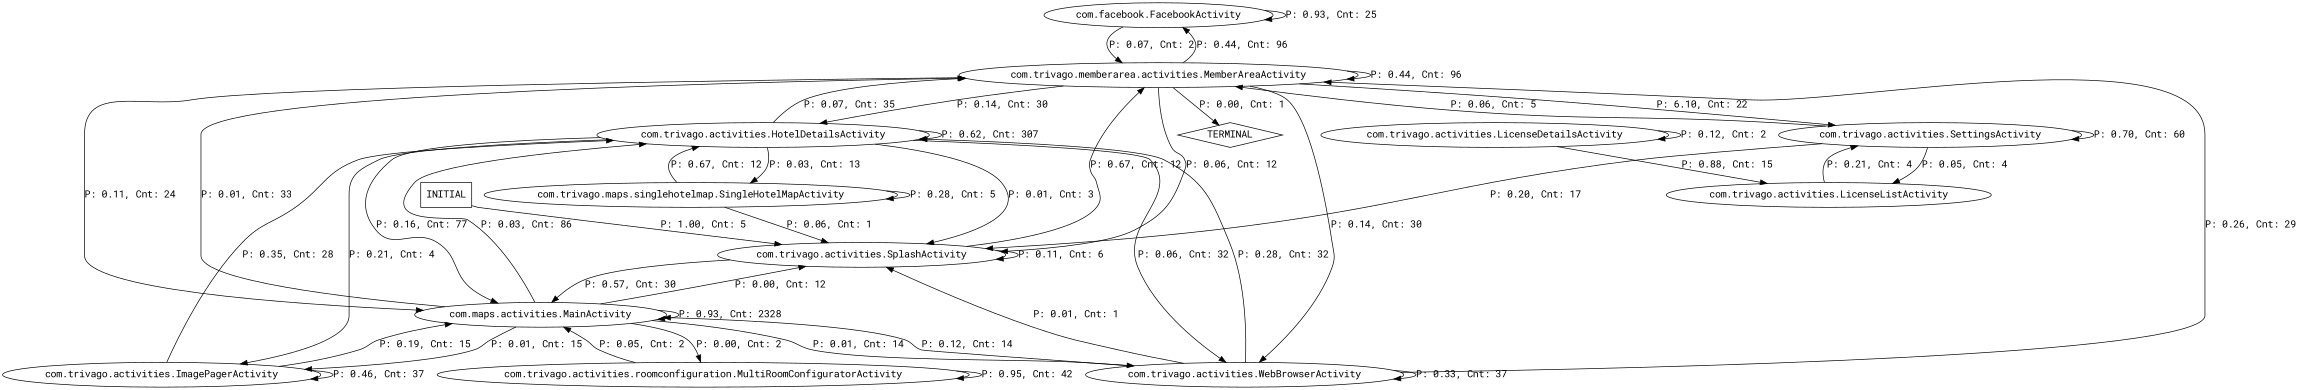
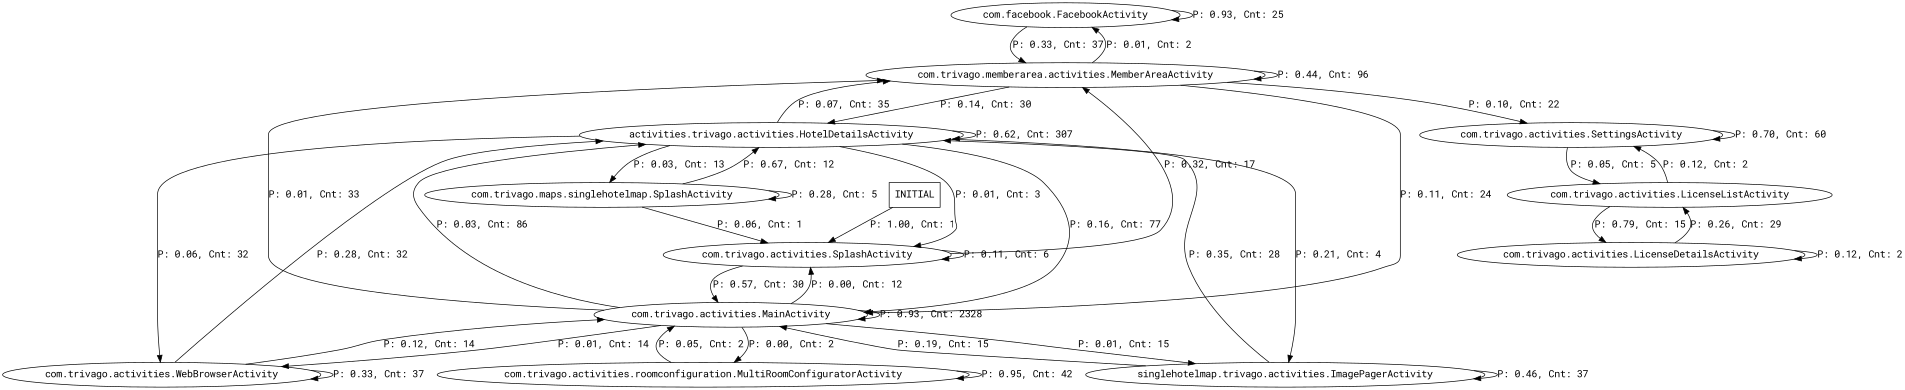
edge "com.facebook.FacebookActivity" -> "com.trivago.memberarea.activities.MemberAreaActivity": label "P: 0.07, Cnt: 2" -> "P: 0.33, Cnt: 37"
edge "com.trivago.memberarea.activities.MemberAreaActivity" -> "com.facebook.FacebookActivity": label "P: 0.44, Cnt: 96" -> "P: 0.01, Cnt: 2"
edge "com.trivago.memberarea.activities.MemberAreaActivity" -> "com.trivago.activities.SettingsActivity": label "P: 6.10, Cnt: 22" -> "P: 0.10, Cnt: 22"
edge "com.trivago.activities.SettingsActivity" -> "com.trivago.memberarea.activities.MemberAreaActivity": removed, label "P: 0.06, Cnt: 5"
node "com.trivago.activities.HotelDetailsActivity": label "com.trivago.activities.HotelDetailsActivity" -> "activities.trivago.activities.HotelDetailsActivity"
node "TERMINAL": removed
edge "com.trivago.activities.SplashActivity" -> "com.trivago.memberarea.activities.MemberAreaActivity": label "P: 0.67, Cnt: 12" -> "P: 0.32, Cnt: 17"
edge "com.trivago.activities.LicenseDetailsActivity" -> "com.trivago.activities.LicenseListActivity": label "P: 0.88, Cnt: 15" -> "P: 0.26, Cnt: 29"
edge "com.trivago.activities.LicenseListActivity" -> "com.trivago.activities.SettingsActivity": label "P: 0.21, Cnt: 4" -> "P: 0.12, Cnt: 2"
edge "com.trivago.activities.SettingsActivity" -> "com.trivago.activities.LicenseListActivity": label "P: 0.05, Cnt: 4" -> "P: 0.05, Cnt: 5"
edge "com.trivago.activities.WebBrowserActivity" -> "com.trivago.memberarea.activities.MemberAreaActivity": removed, label "P: 0.26, Cnt: 29"
node "com.trivago.maps.singlehotelmap.SingleHotelMapActivity": label "com.trivago.maps.singlehotelmap.SingleHotelMapActivity" -> "com.trivago.maps.singlehotelmap.SplashActivity"
edge "com.trivago.activities.SettingsActivity" -> "com.trivago.activities.SplashActivity": removed, label "P: 0.20, Cnt: 17"
edge "com.trivago.memberarea.activities.MemberAreaActivity" -> "com.trivago.activities.WebBrowserActivity": removed, label "P: 0.14, Cnt: 30"
edge "com.trivago.memberarea.activities.MemberAreaActivity" -> "com.trivago.activities.SplashActivity": removed, label "P: 0.06, Cnt: 12"
edge "com.trivago.activities.LicenseListActivity" -> "com.trivago.activities.LicenseDetailsActivity": added, label "P: 0.79, Cnt: 15"
edge "INITIAL" -> "com.trivago.activities.SplashActivity": label "P: 1.00, Cnt: 5" -> "P: 1.00, Cnt: 1"
node "com.maps.activities.MainActivity": label "com.maps.activities.MainActivity" -> "com.trivago.activities.MainActivity"
edge "com.trivago.activities.WebBrowserActivity" -> "com.trivago.activities.SplashActivity": removed, label "P: 0.01, Cnt: 1"
node "com.trivago.activities.ImagePagerActivity": label "com.trivago.activities.ImagePagerActivity" -> "singlehotelmap.trivago.activities.ImagePagerActivity"
